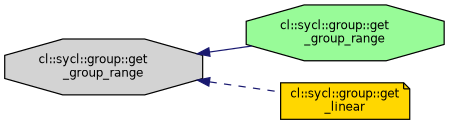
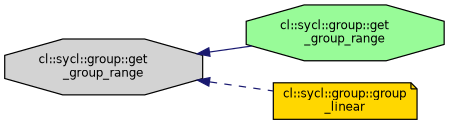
node "cl::sycl::group::get _linear": label "cl::sycl::group::get _linear" -> "cl::sycl::group::group _linear"
